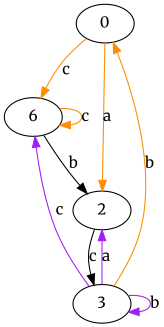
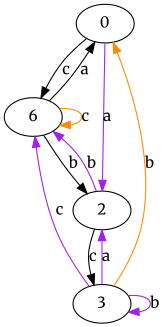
edge "0" -> "6": color darkorange -> black
edge "6" -> "0": added, label "a"
edge "0" -> "2": color darkorange -> purple
edge "2" -> "6": added, label "b"
